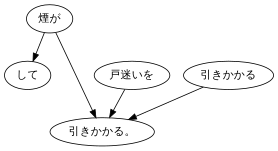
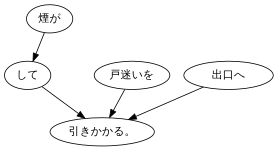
edge "煙が" -> "引きかかる。": now "して" -> "引きかかる。"
node "引きかかる": label "引きかかる" -> "出口へ"
